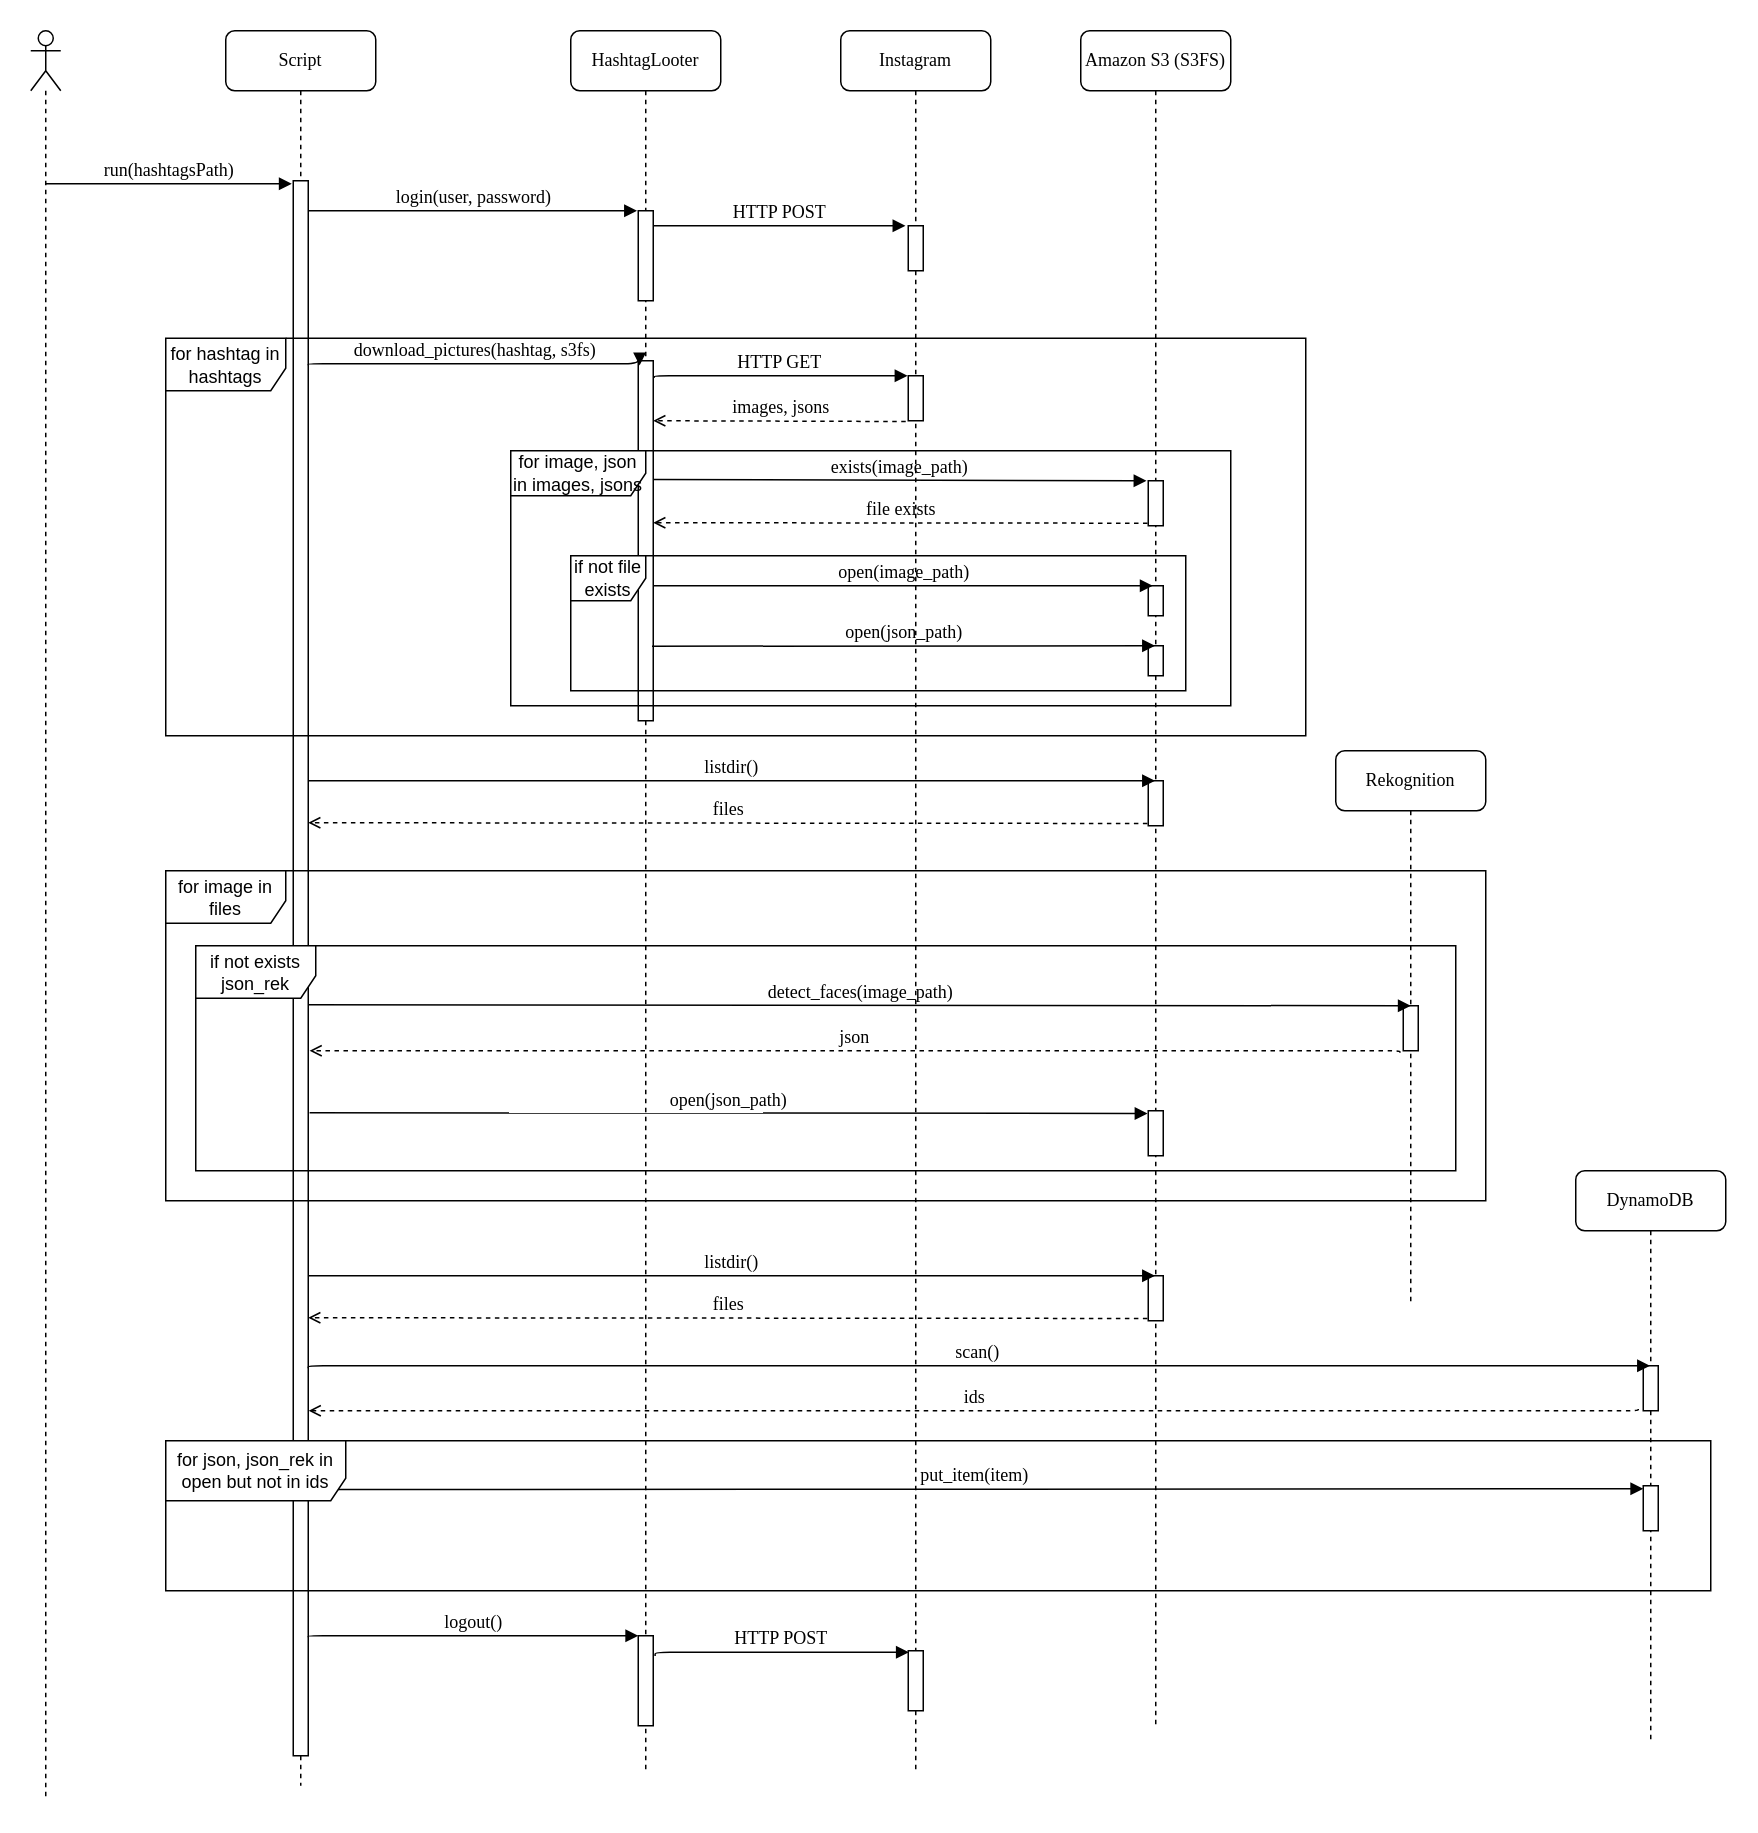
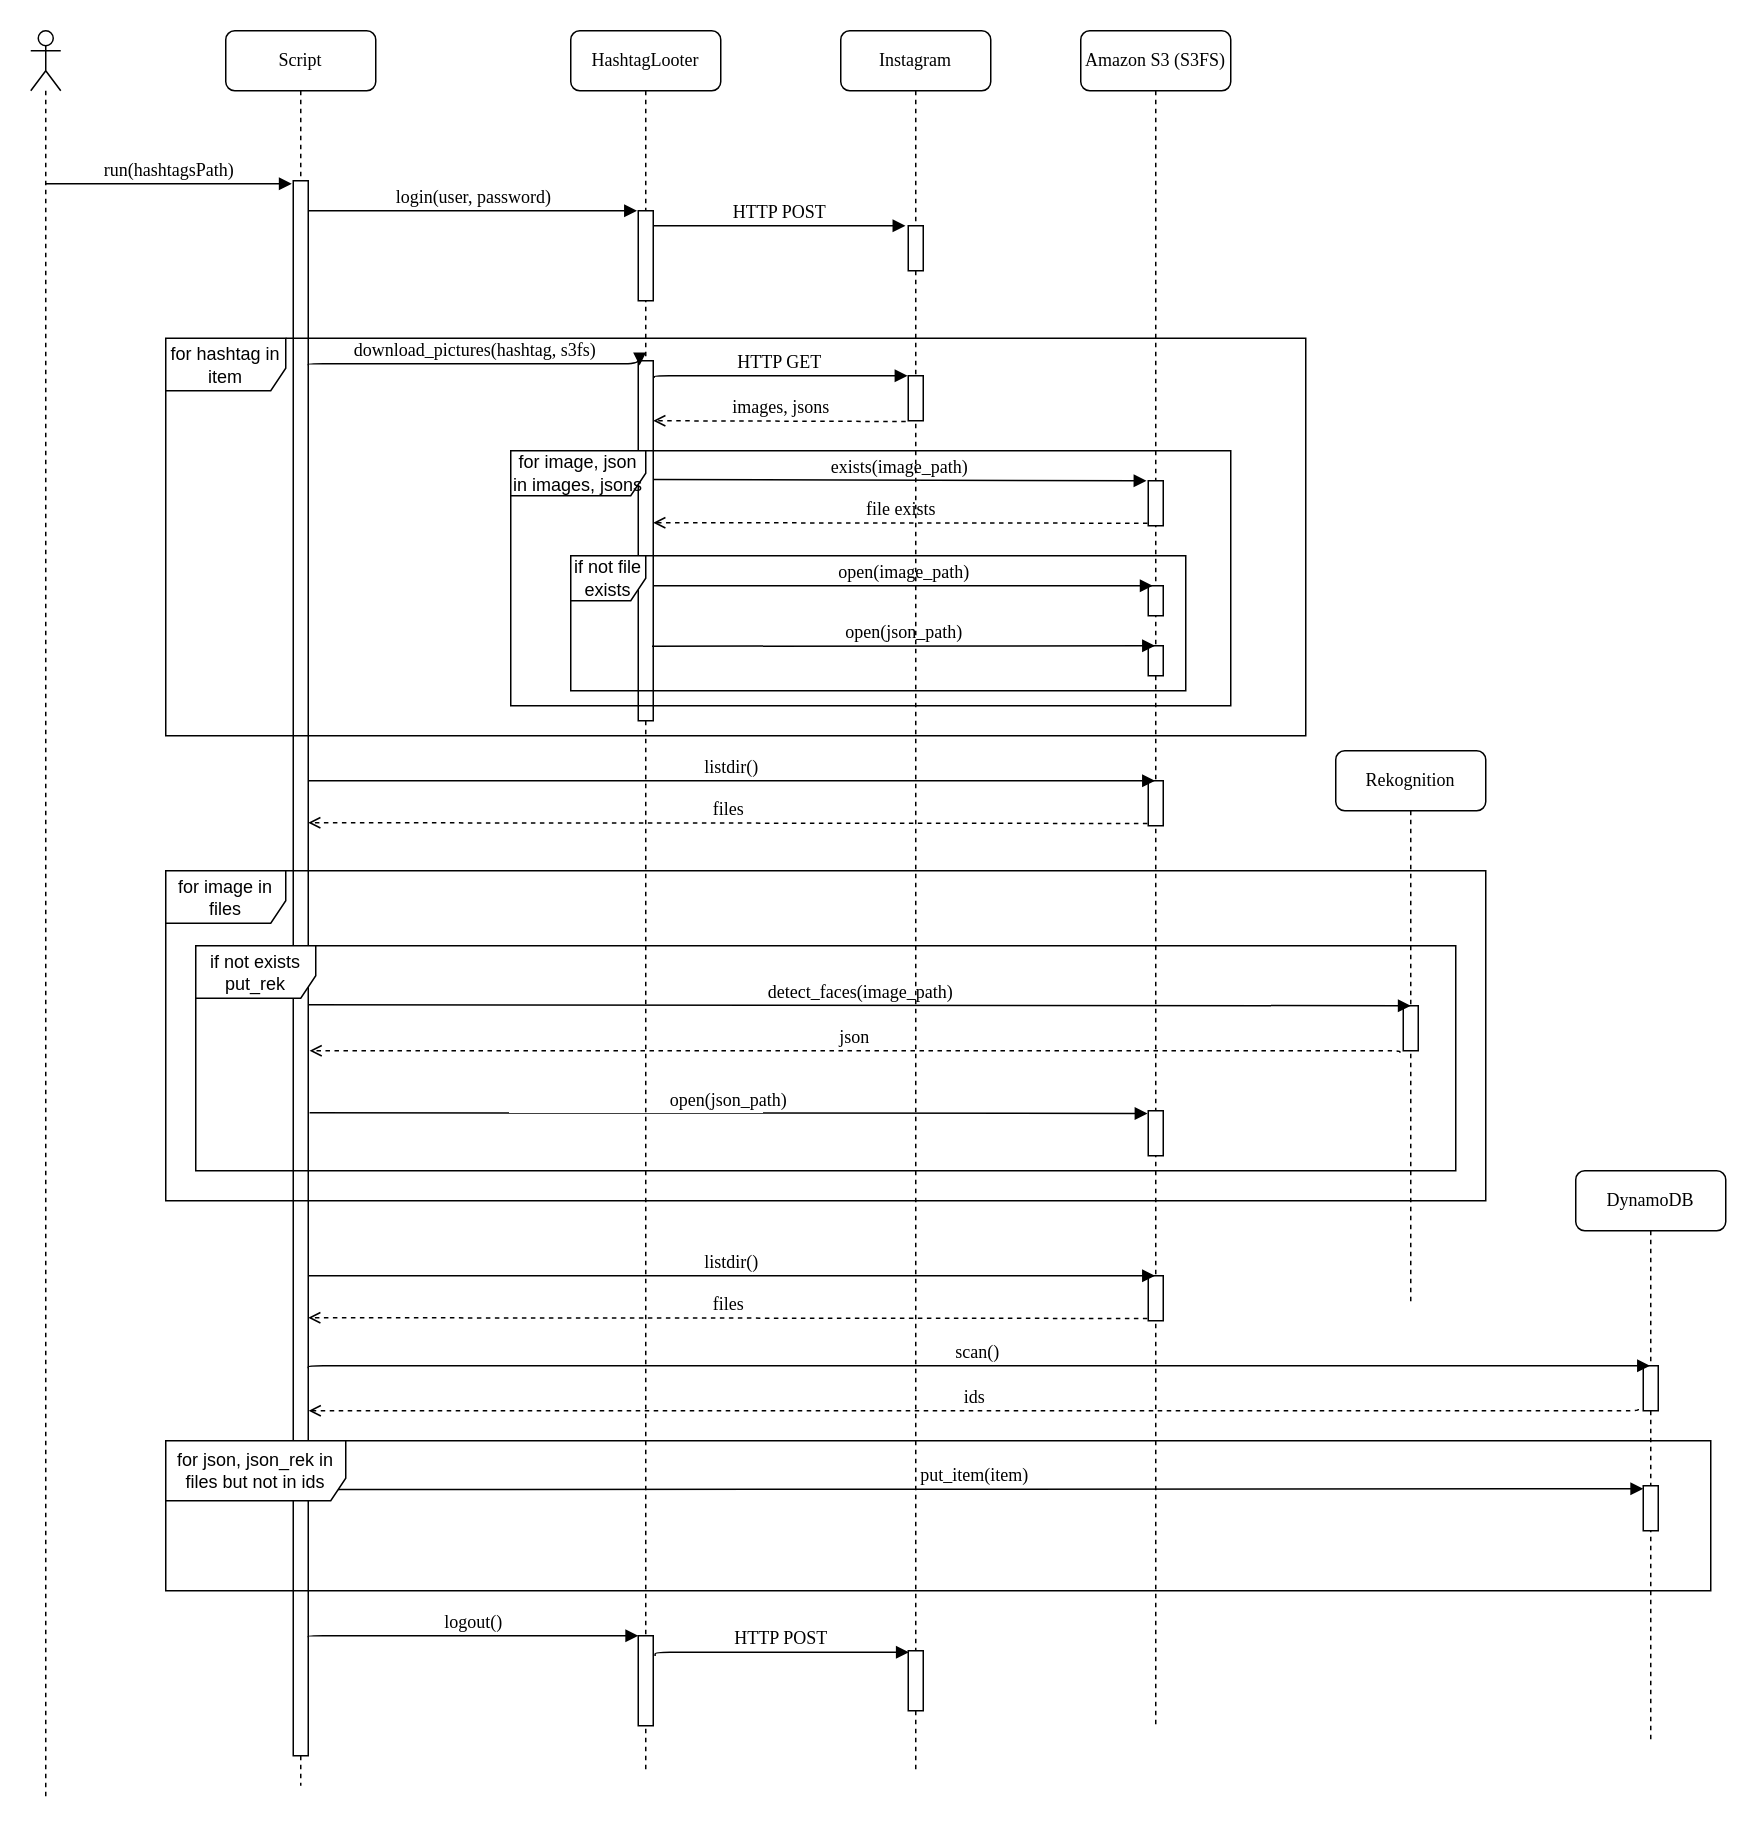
node "for hashtag in hashtags": label "for hashtag in hashtags" -> "for hashtag in item"
node "if not exists json_rek": label "if not exists json_rek" -> "if not exists put_rek"
node "for json, json_rek in open but not in ids": label "for json, json_rek in open but not in ids" -> "for json, json_rek in files but not in ids"
